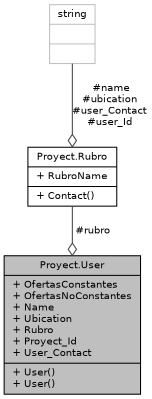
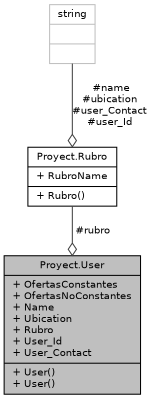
node "Proyect.Rubro": text "+ Contact()" -> "+ Rubro()"
node "Proyect.User": text "+ Proyect_Id" -> "+ User_Id"
